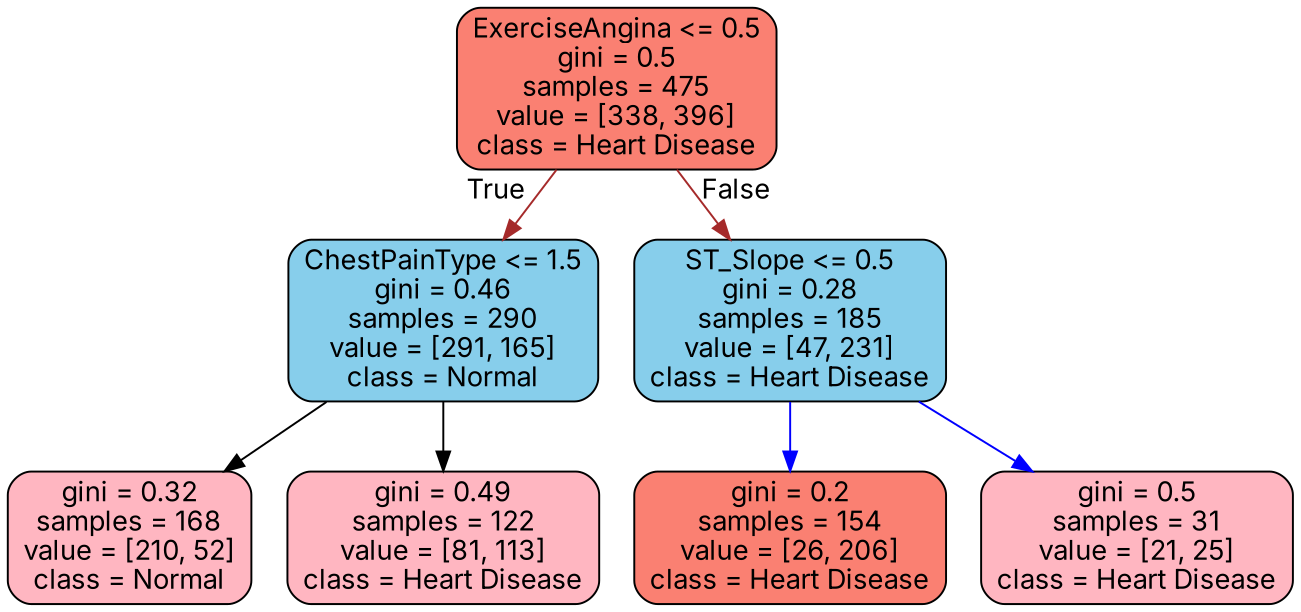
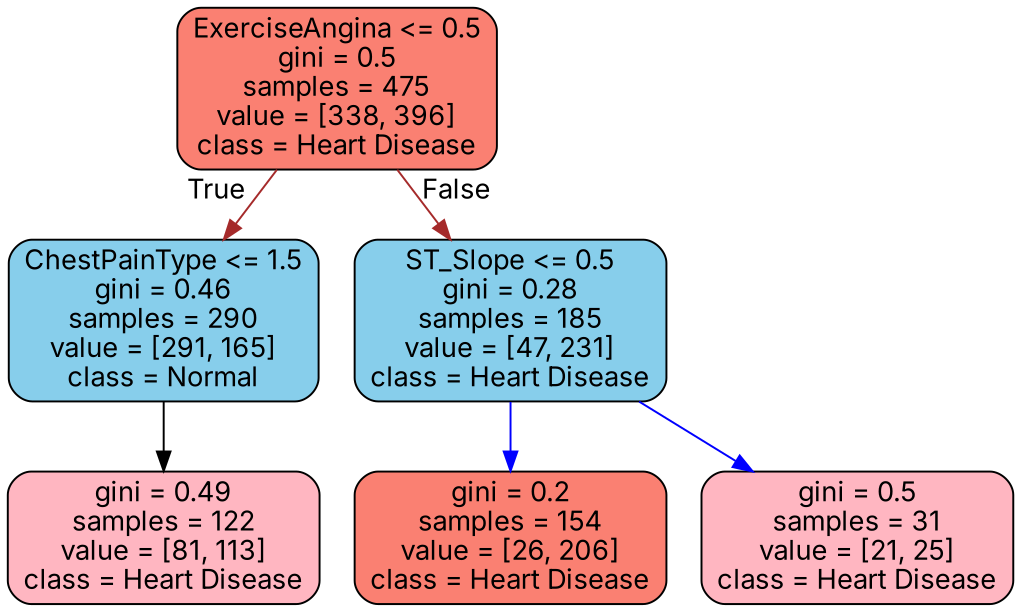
node "gini = 0.32 samples = 168 value = [210, 52] class = Normal": removed
